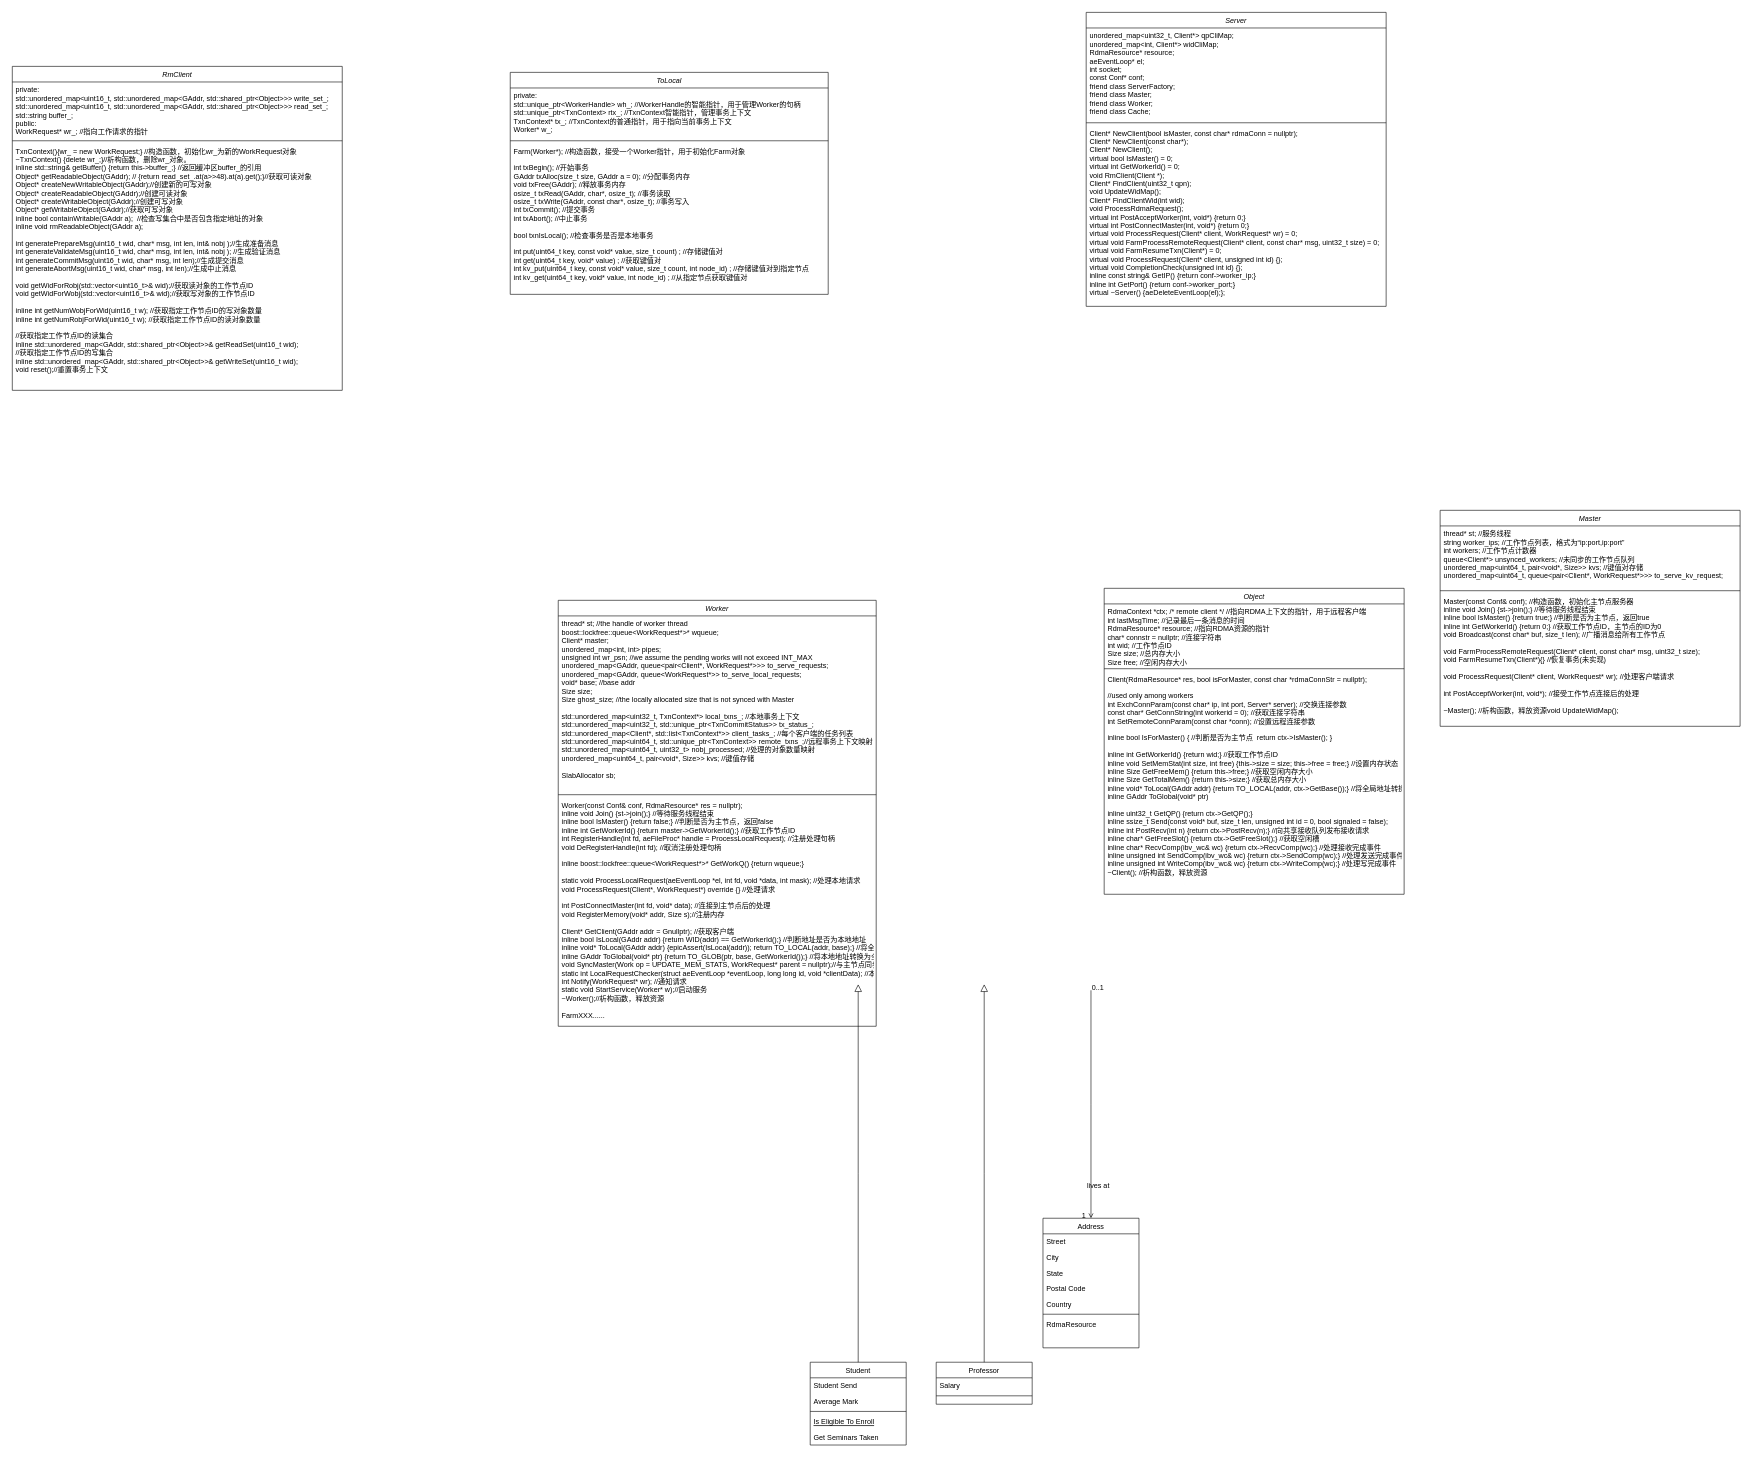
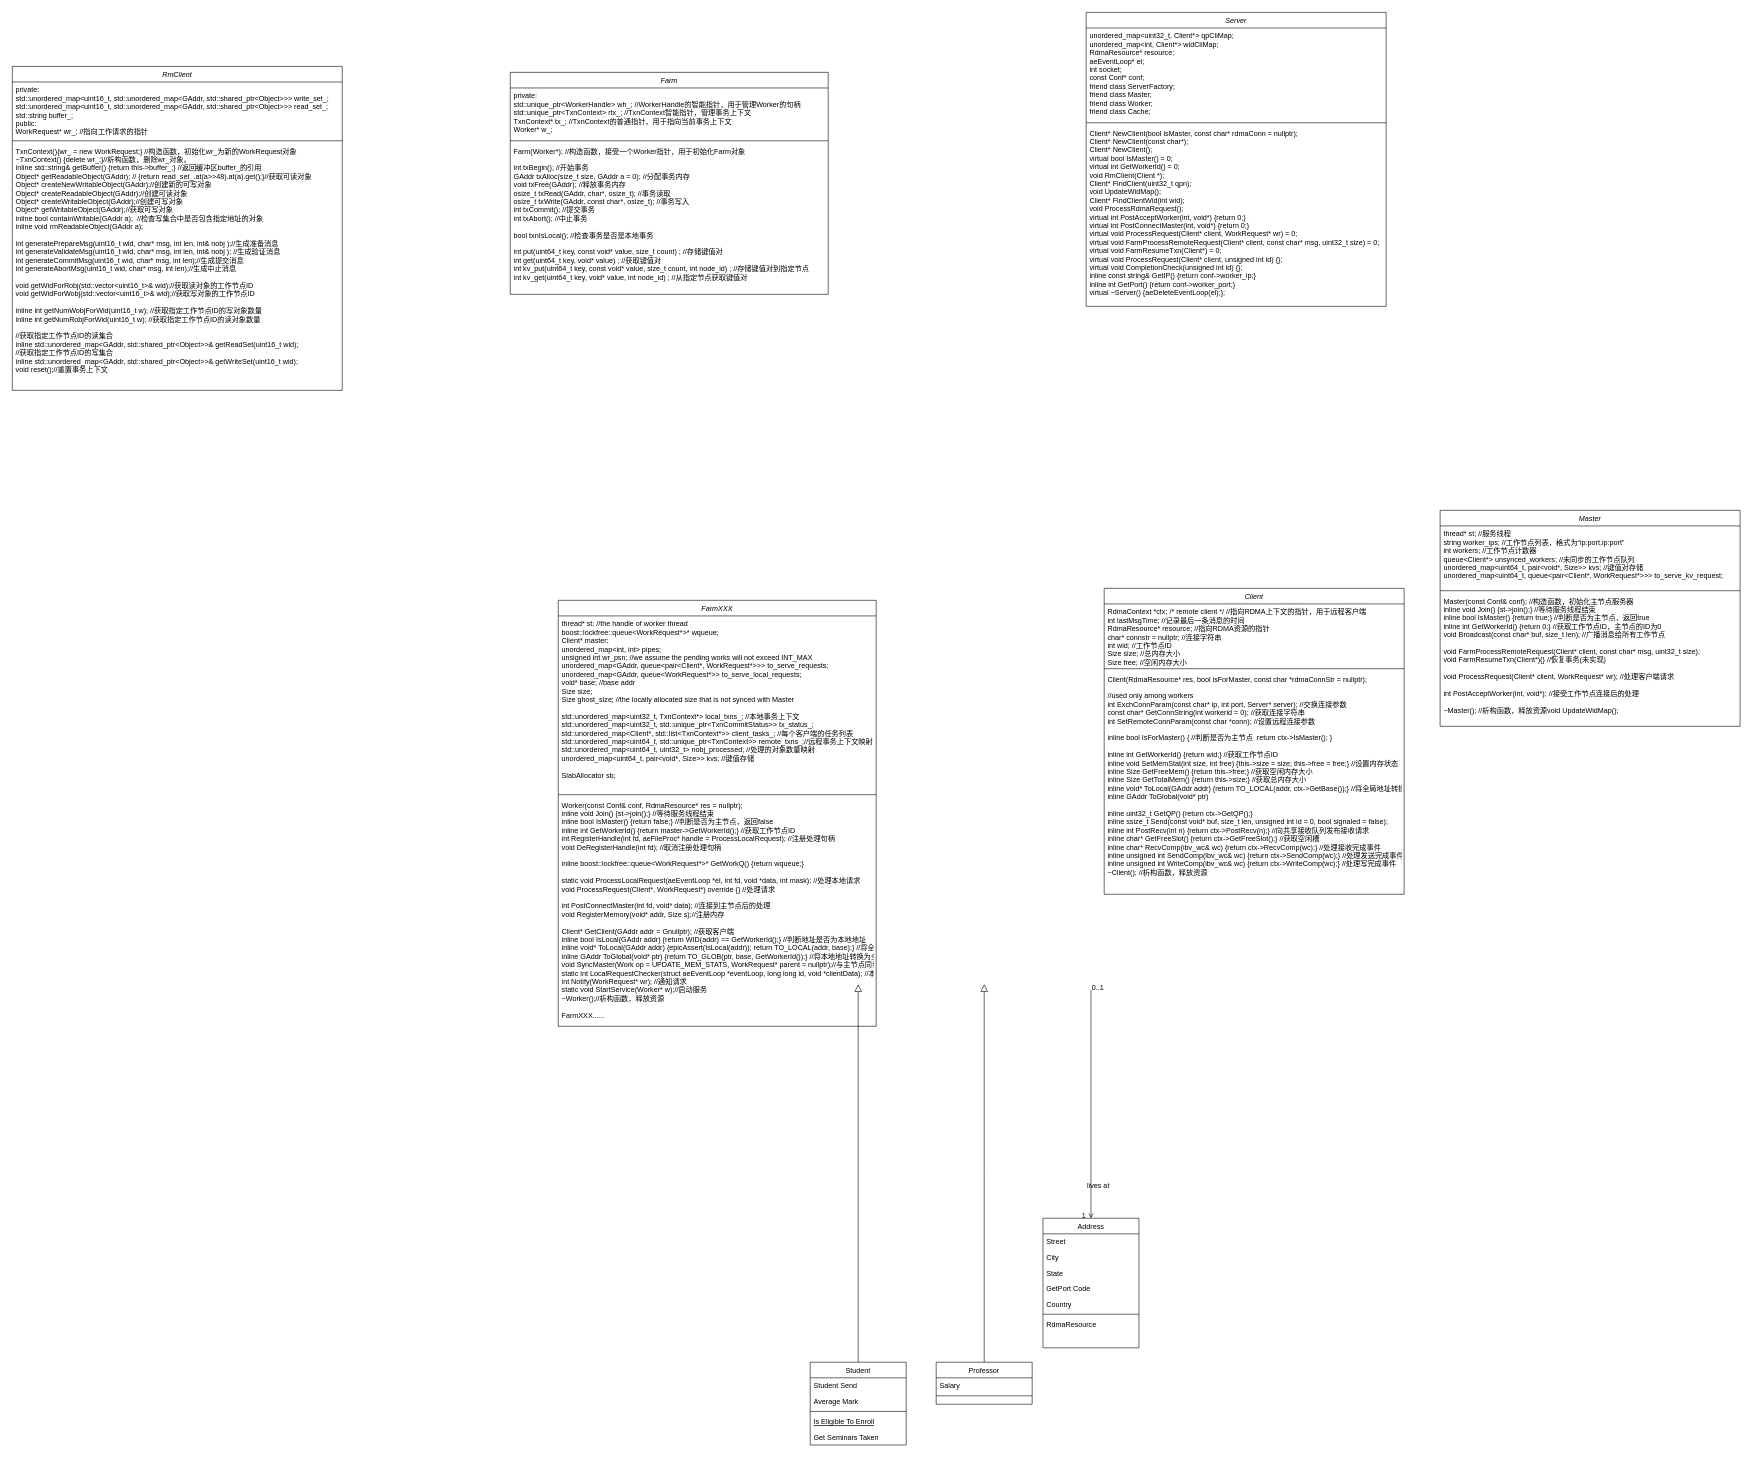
node "ToLocal": label "ToLocal" -> "Farm"
node "Object": label "Object" -> "Client"
node "Worker": label "Worker" -> "FarmXXX"
node "Postal Code": label "Postal Code" -> "GetPort Code"
